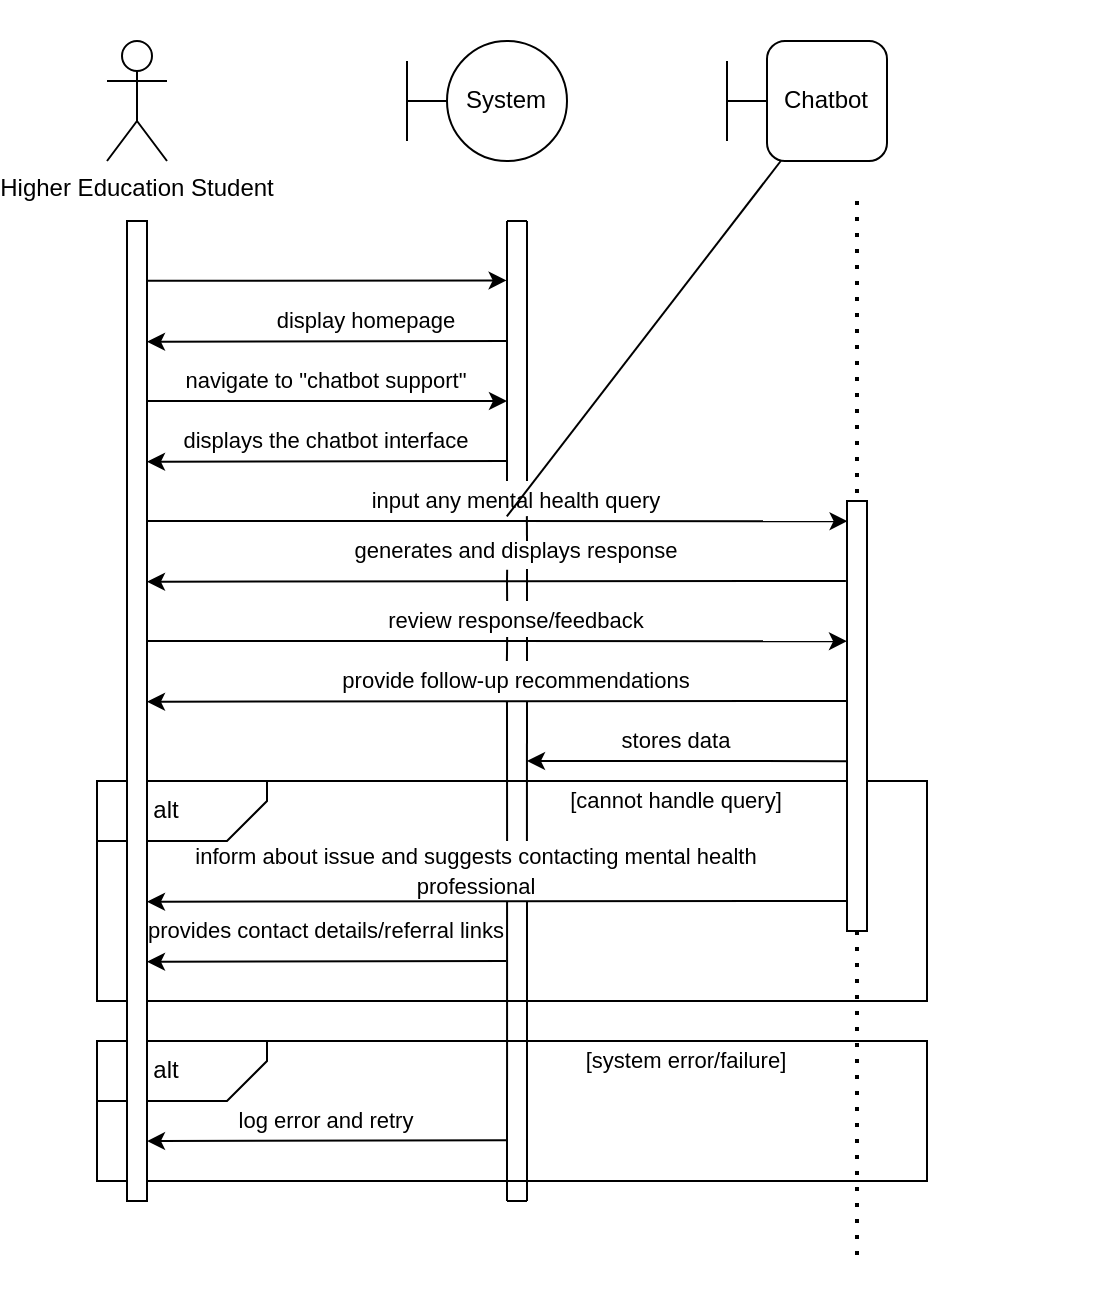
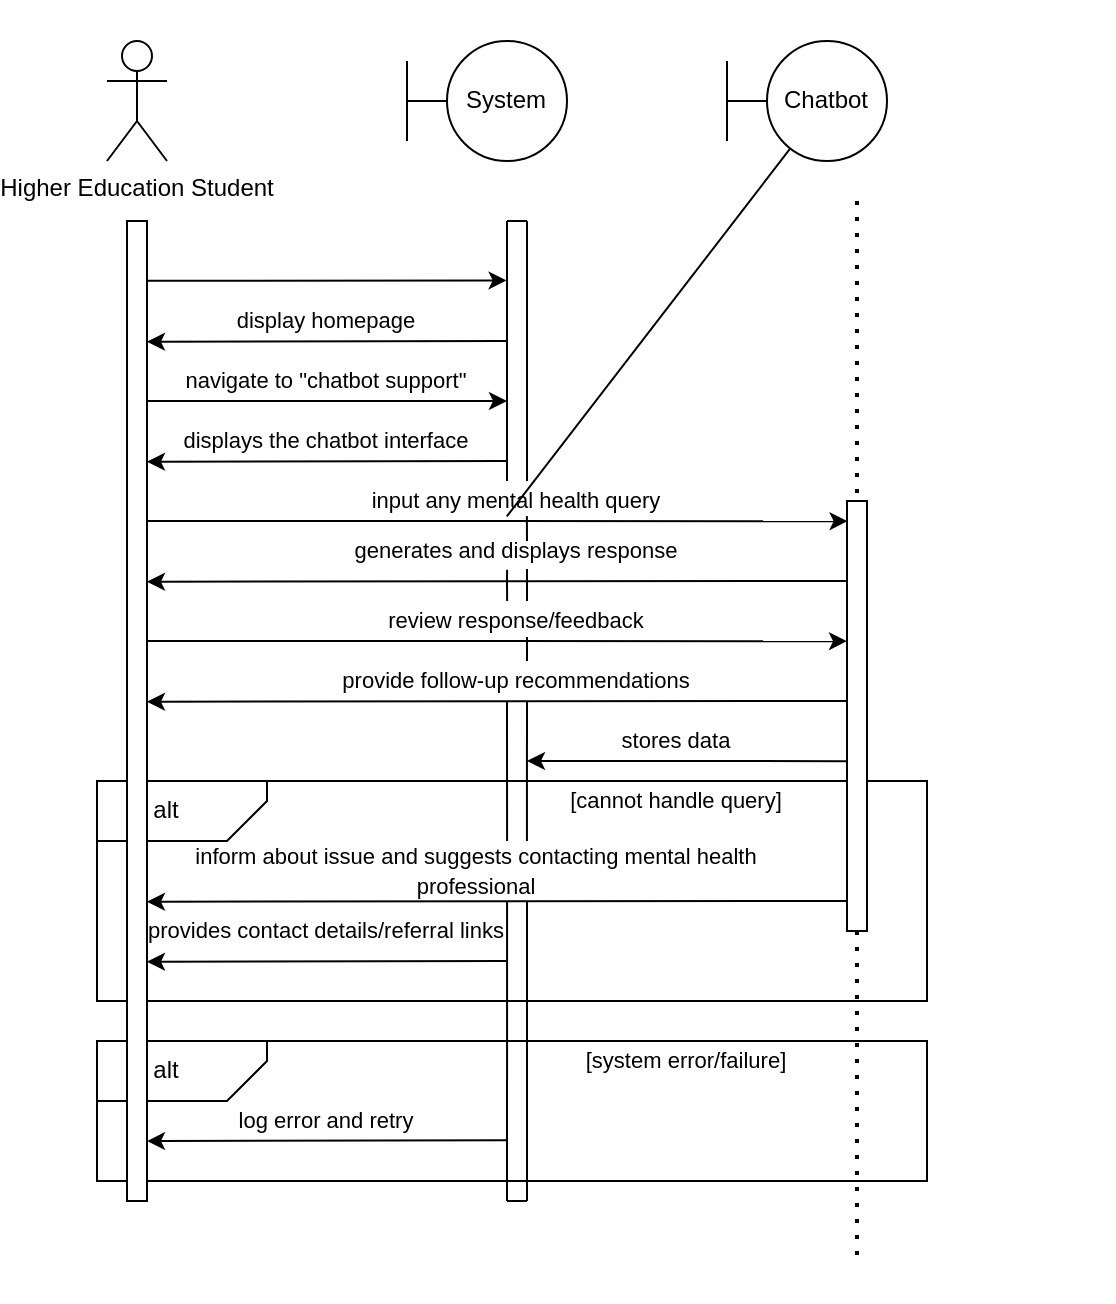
node "Chatbot": shape rounded rectangle -> ellipse
node "display homepage": moved (367, 321) -> (327, 321)
edge "review response/feedback" -- "provide follow-up recommendations": removed
